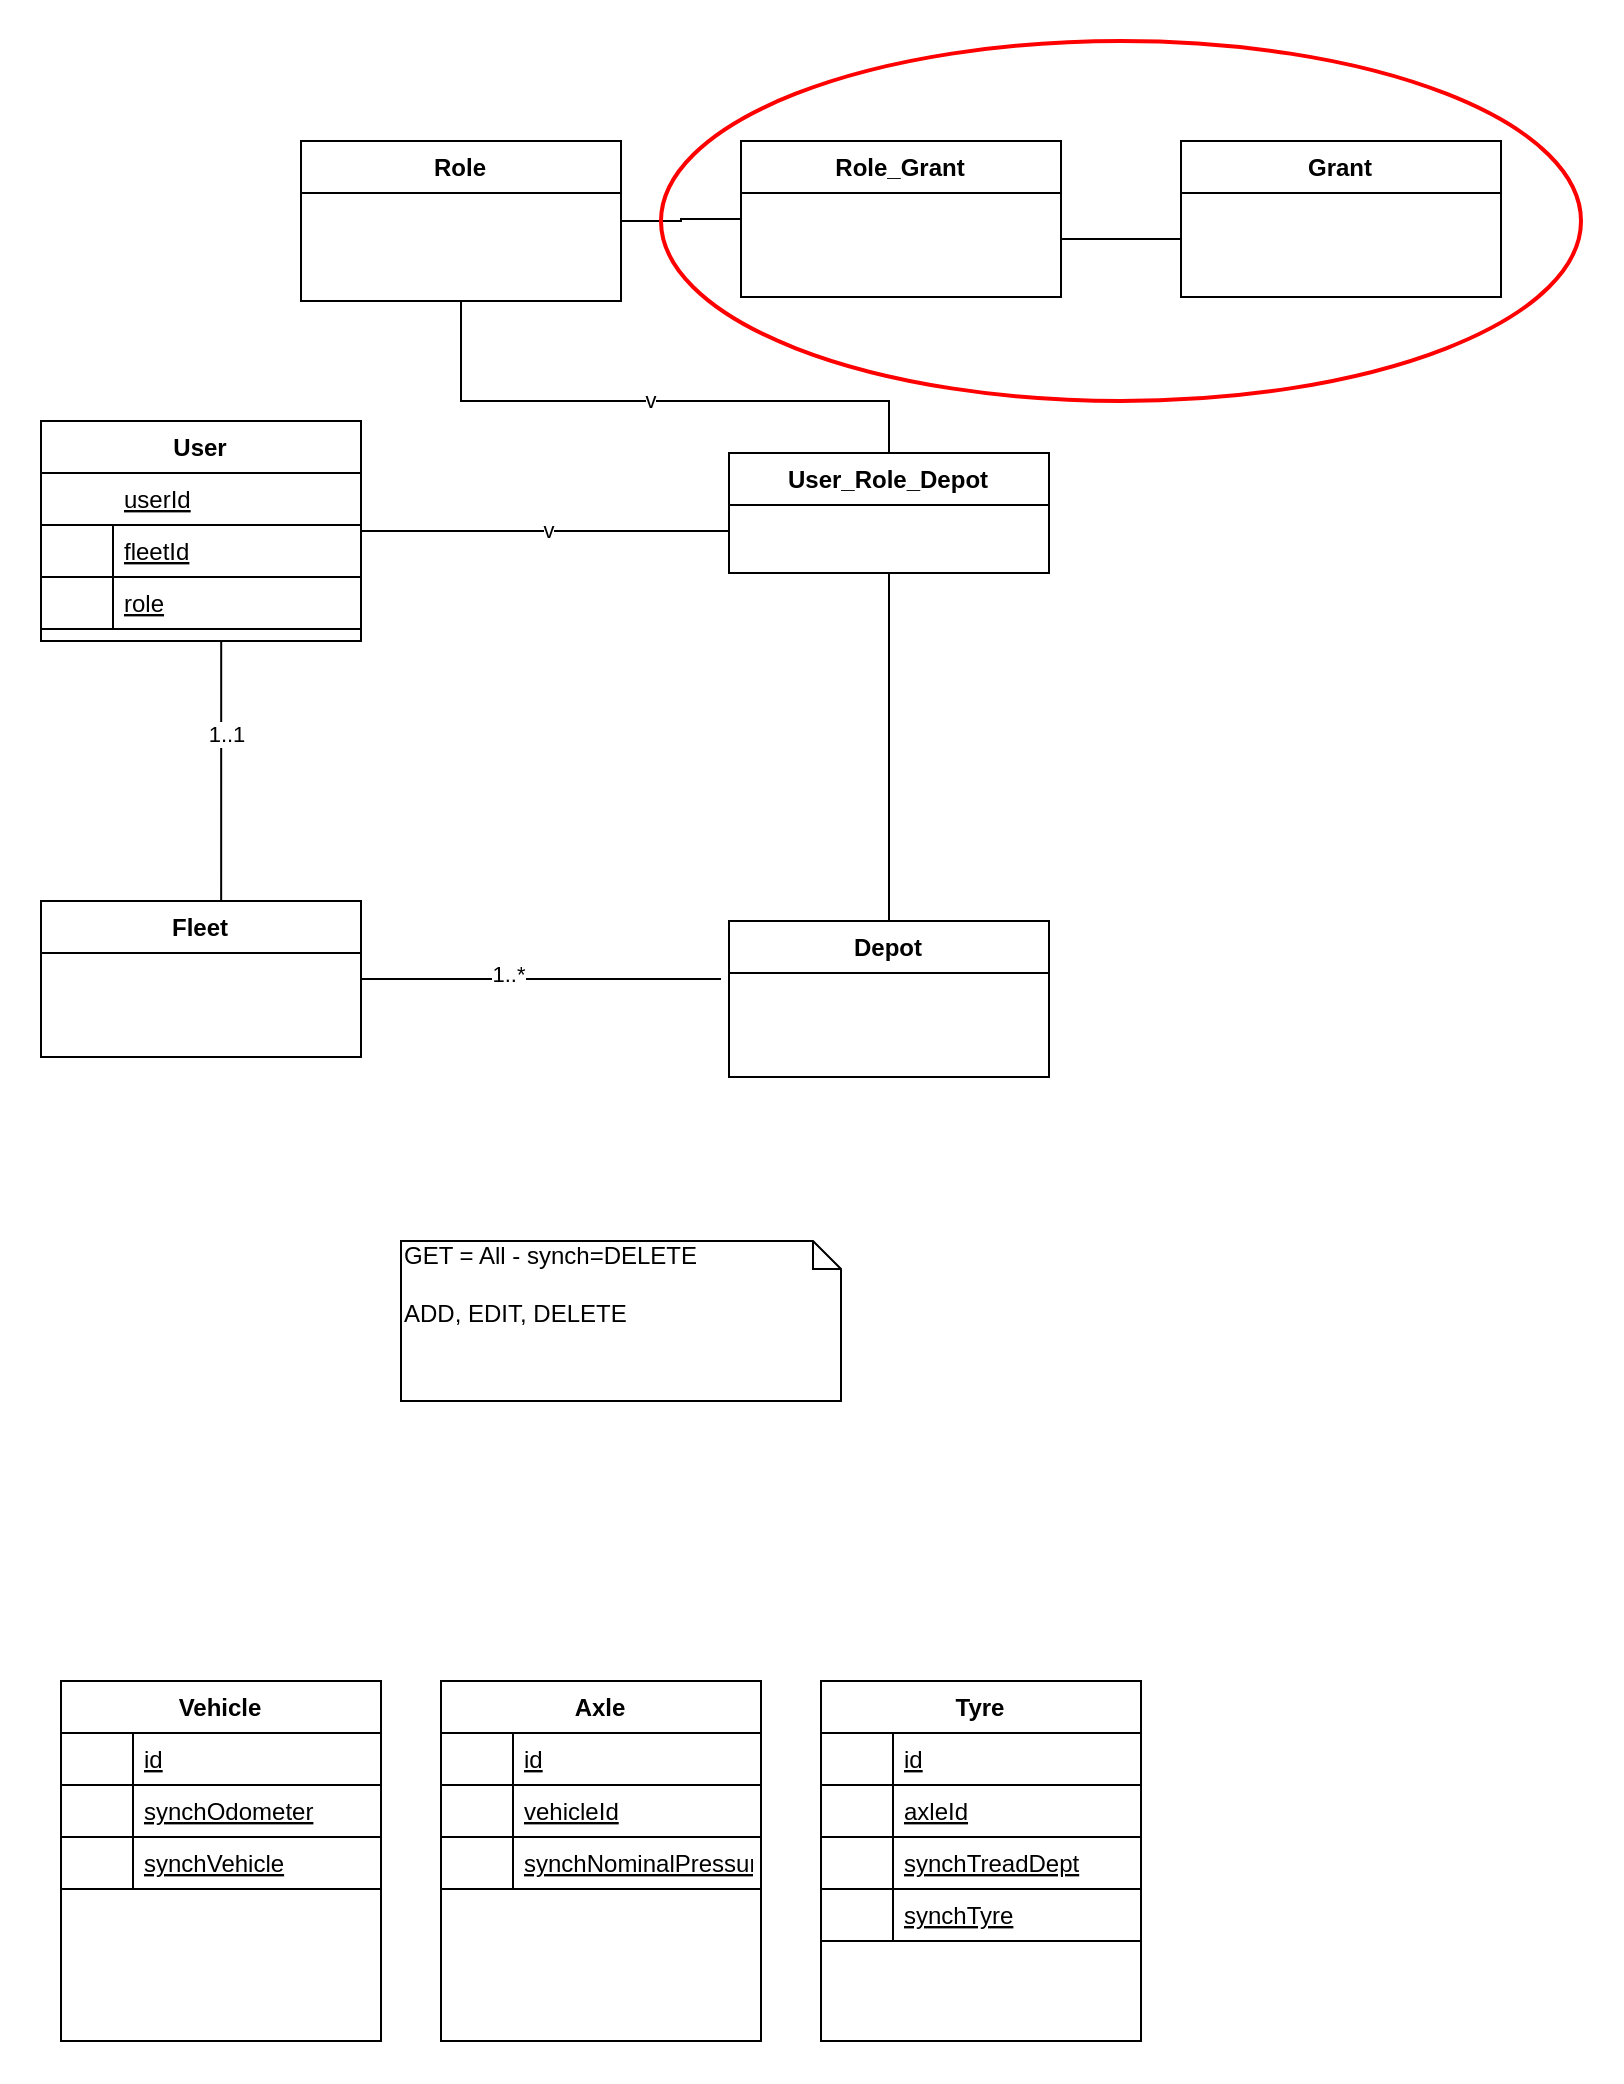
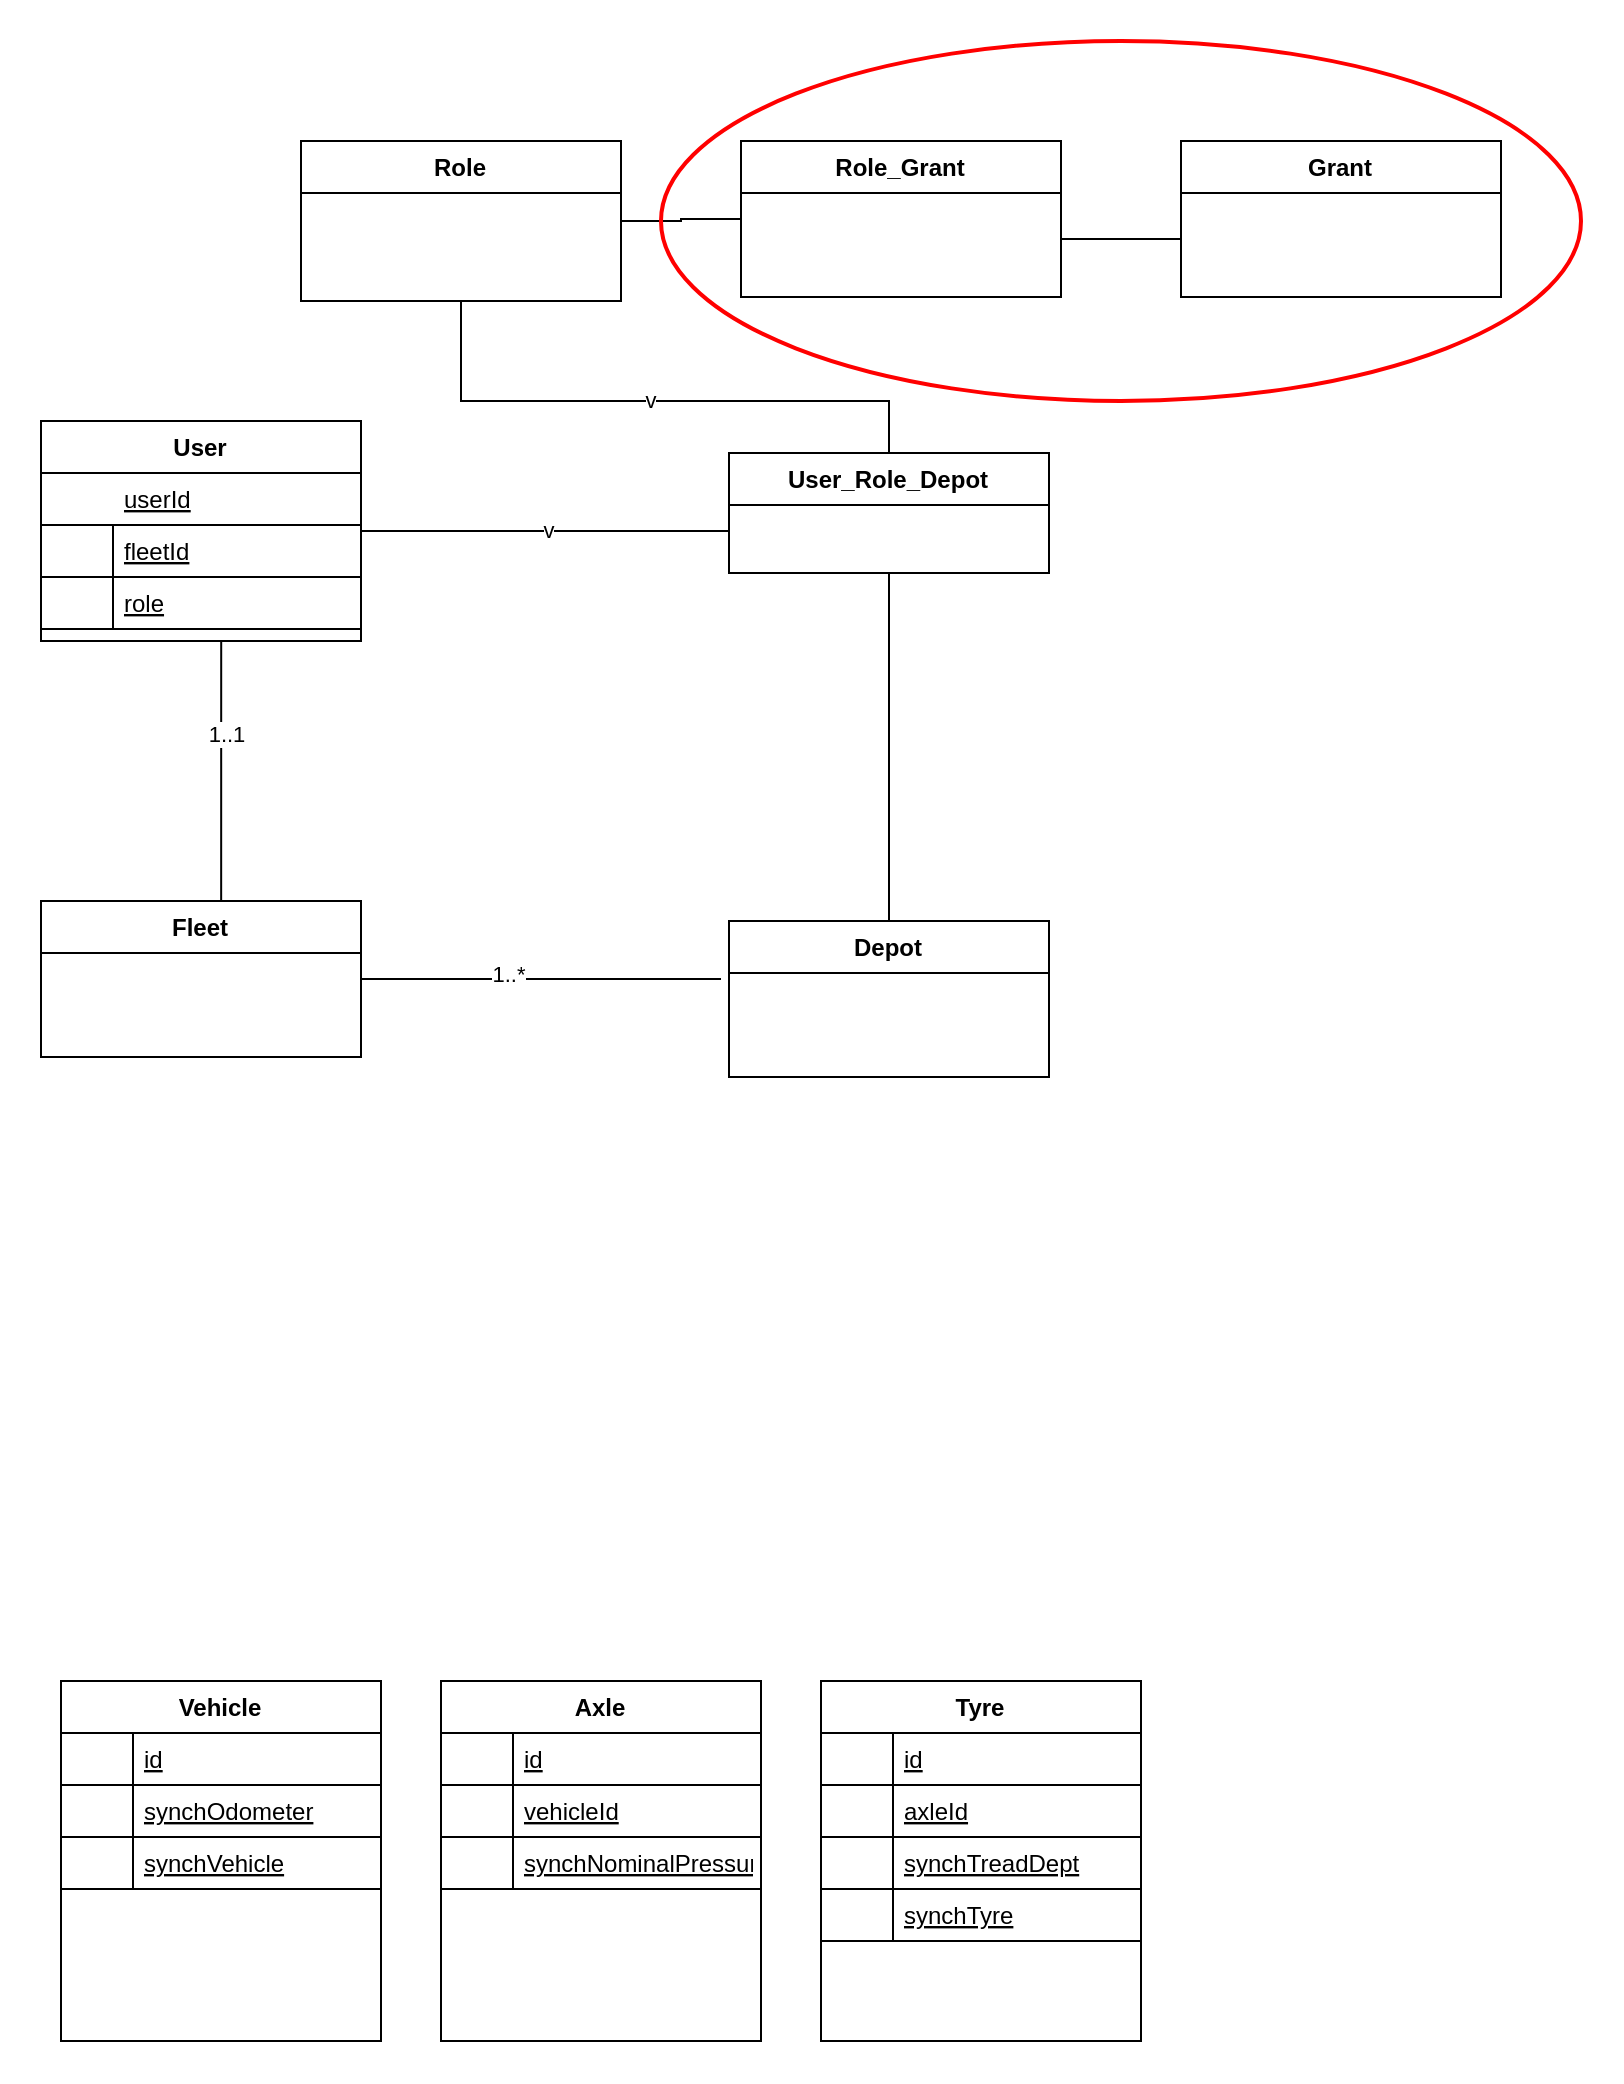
node "GET = All - synch=DELETE ADD, EDIT, DELETE": removed
